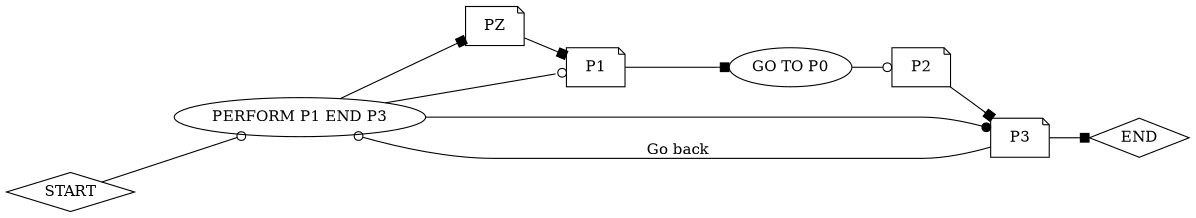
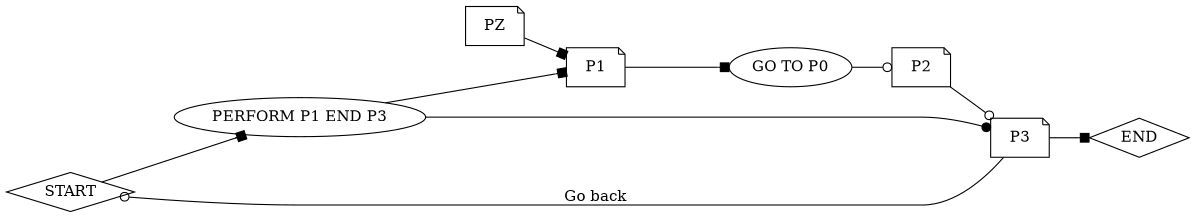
edge "PERFORM P1 END P3" -> "PZ": removed
edge "PERFORM P1 END P3" -> "P1": arrowhead odot -> box
edge "P2" -> "P3": arrowhead box -> odot
edge "P3" -> "PERFORM P1 END P3": now "P3" -> "START"
edge "START" -> "PERFORM P1 END P3": arrowhead odot -> box
